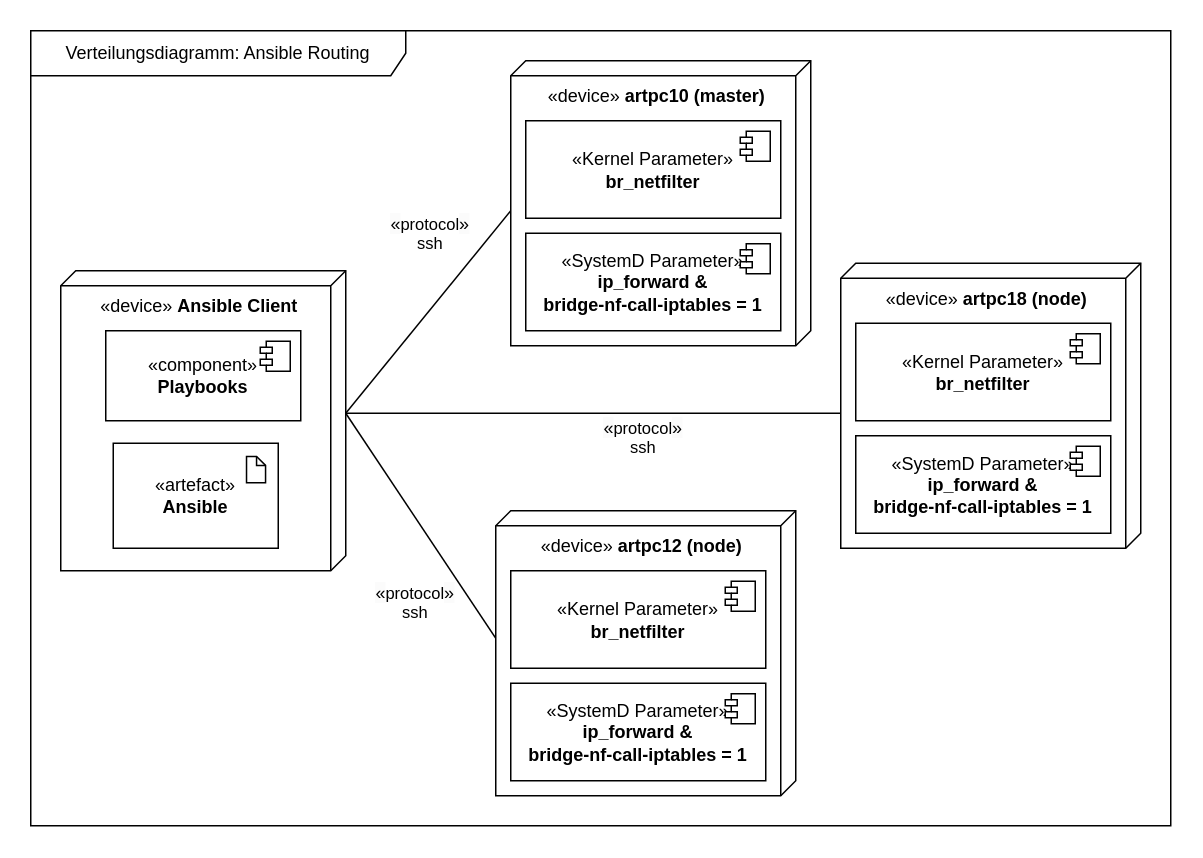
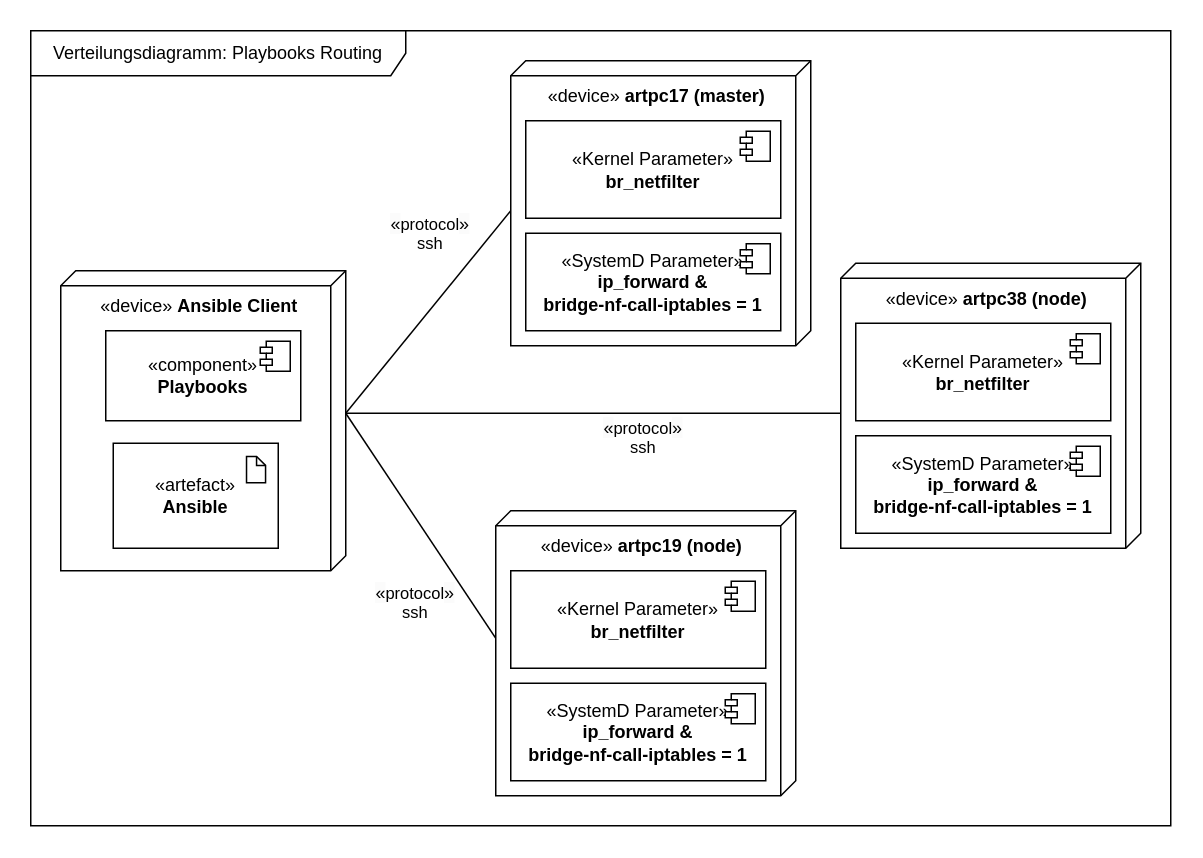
node "Verteilungsdiagramm: Ansible Routing": label "Verteilungsdiagramm: Ansible Routing" -> "Verteilungsdiagramm: Playbooks Routing"
node "«device» artpc10 (master)": label "«device» artpc10 (master)" -> "«device» artpc17 (master)"
node "«device» artpc18 (node)": label "«device» artpc18 (node)" -> "«device» artpc38 (node)"
node "«device» artpc12 (node)": label "«device» artpc12 (node)" -> "«device» artpc19 (node)"
